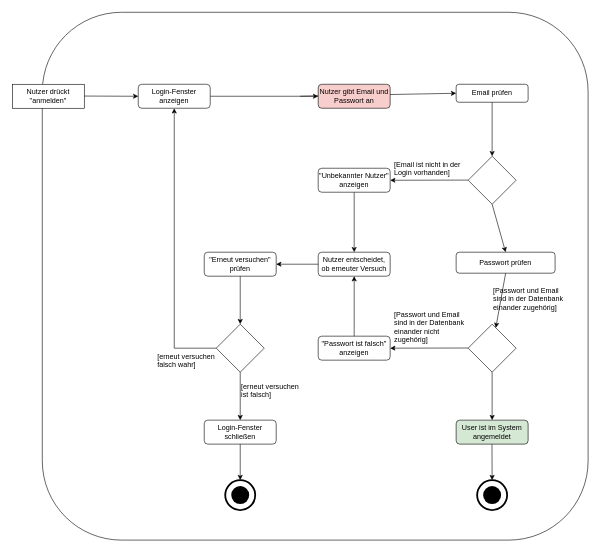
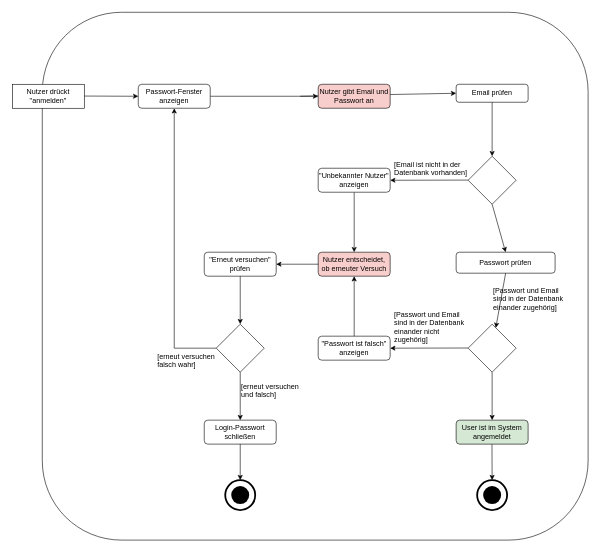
node "Login-Fenster anzeigen": label "Login-Fenster anzeigen" -> "Passwort-Fenster anzeigen"
node "[Email ist nicht in der Login vorhanden]": label "[Email ist nicht in der Login vorhanden]" -> "[Email ist nicht in der Datenbank vorhanden]"
node "Nutzer entscheidet, ob erneuter Versuch": fillcolor #ffffff -> #f8cecc
node "[erneut versuchen ist falsch]": label "[erneut versuchen ist falsch]" -> "[erneut versuchen und falsch]"
node "Login-Fenster schließen": label "Login-Fenster schließen" -> "Login-Passwort schließen"
